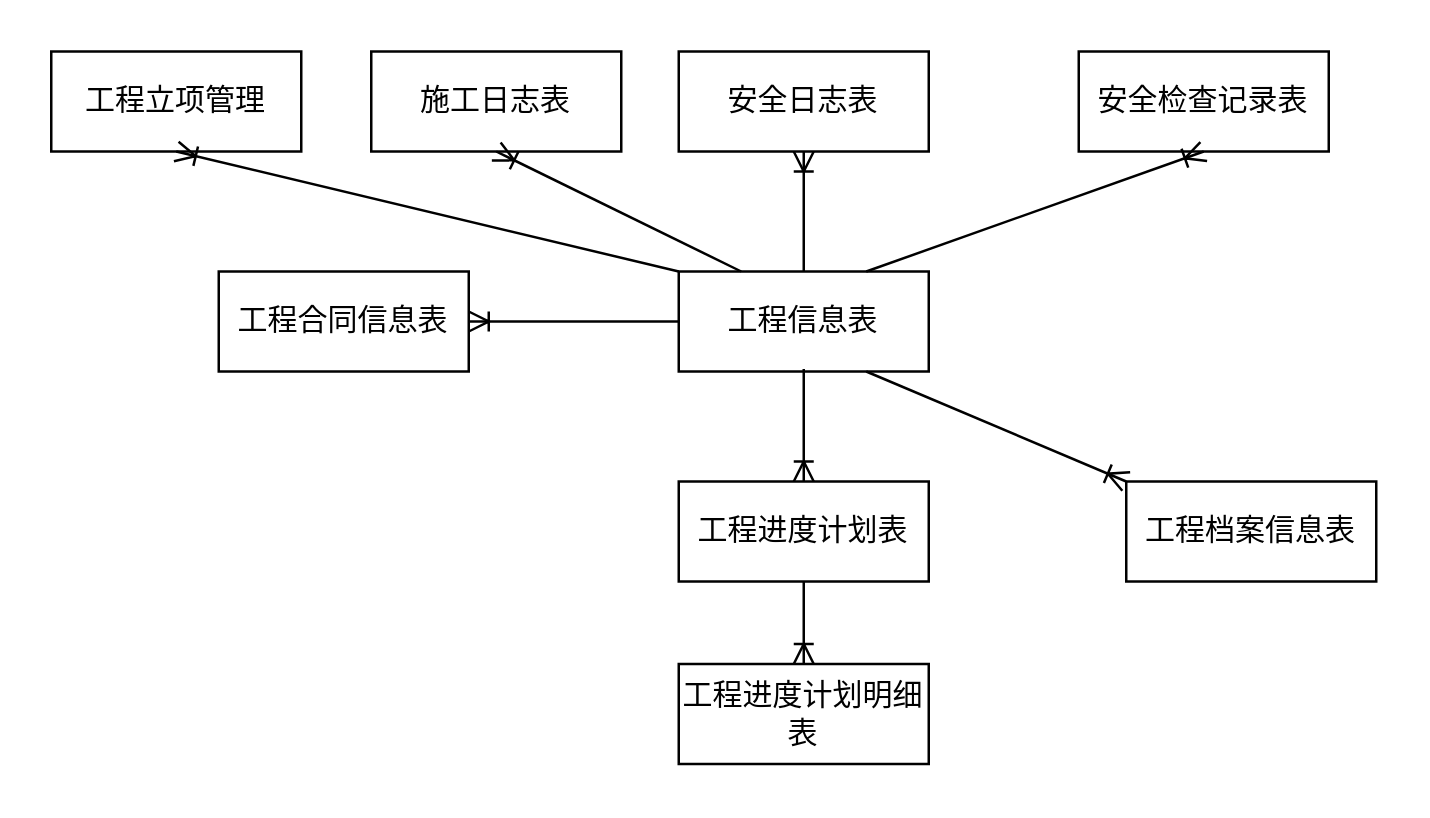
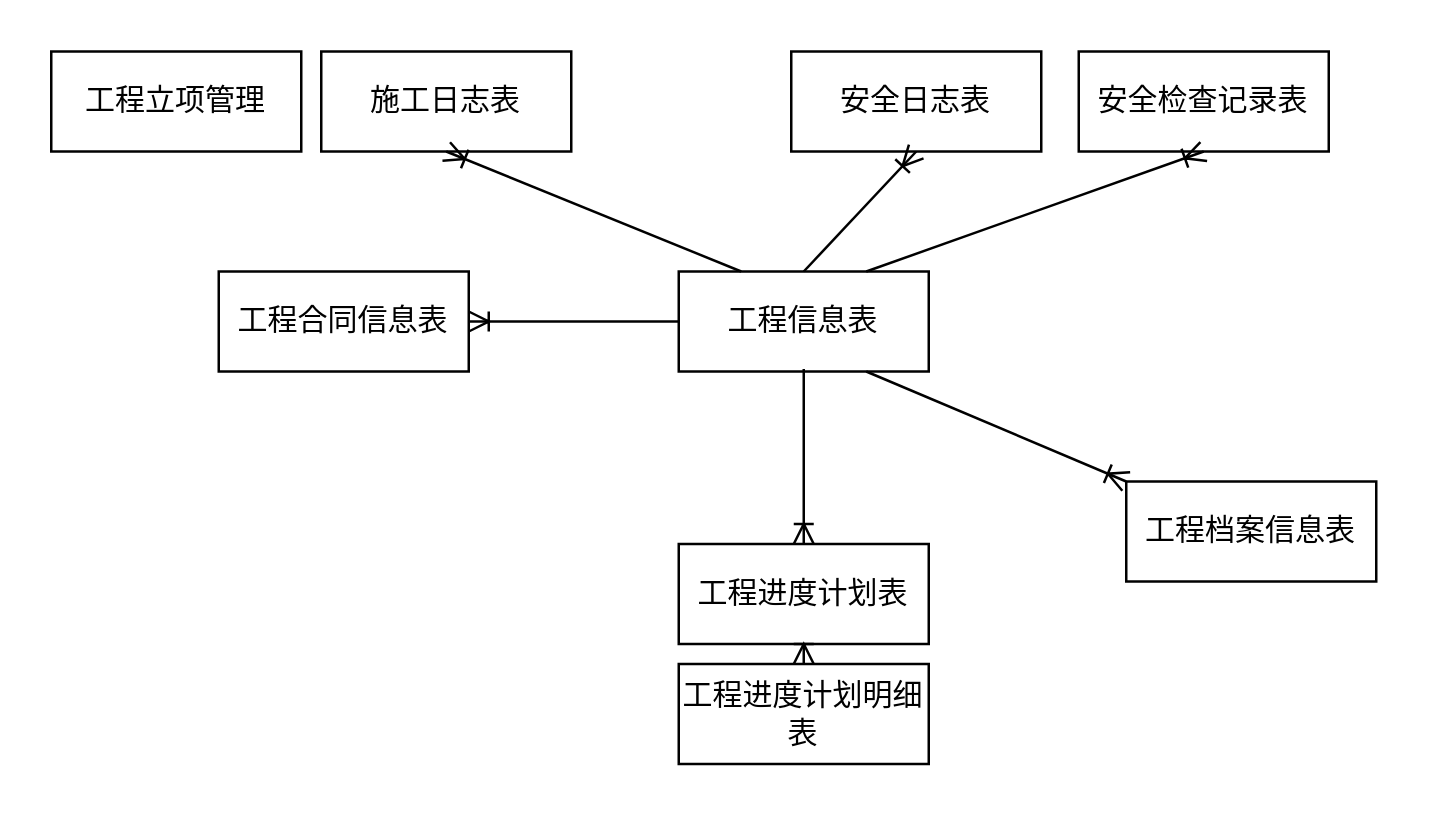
node "施工日志表": moved (496, 101) -> (446, 101)
node "安全日志表": moved (804, 101) -> (916, 101)
edge "工程信息表" -> "工程立项管理": removed
node "工程进度计划表": moved (804, 531) -> (804, 594)
